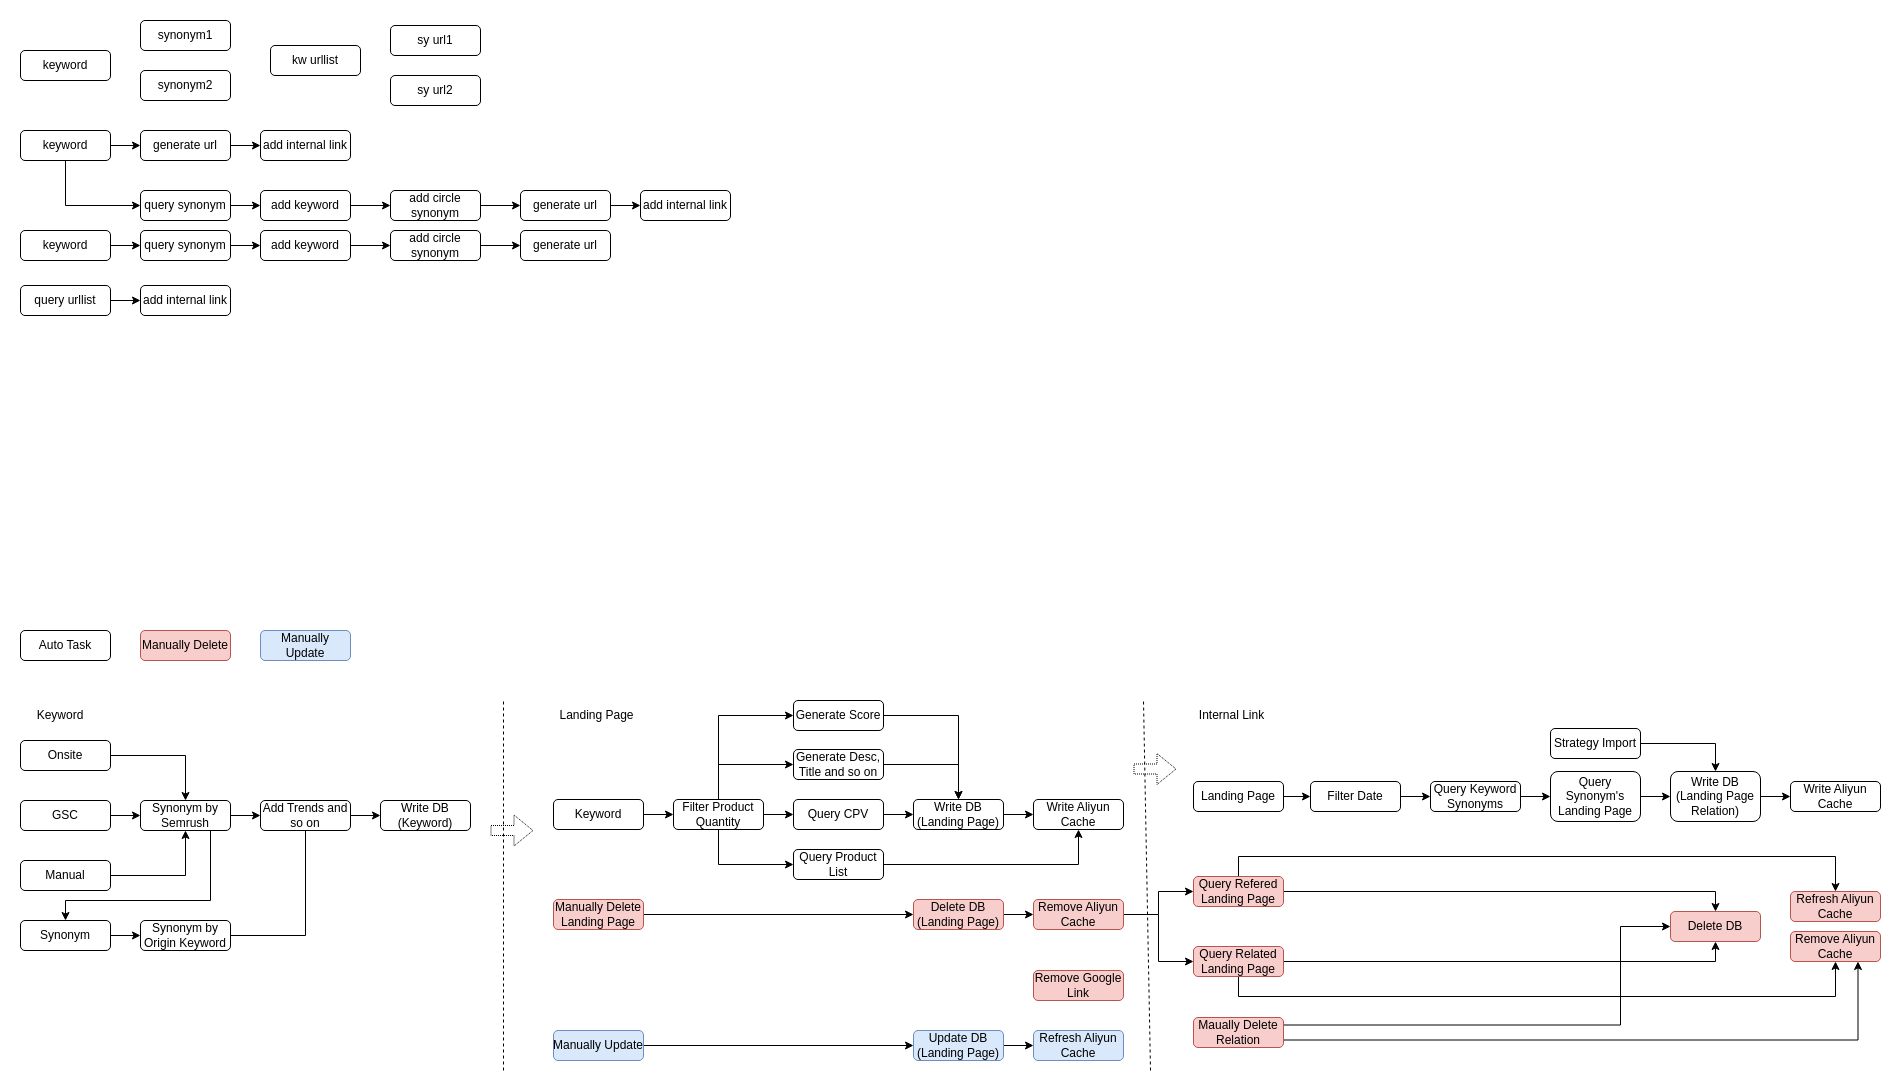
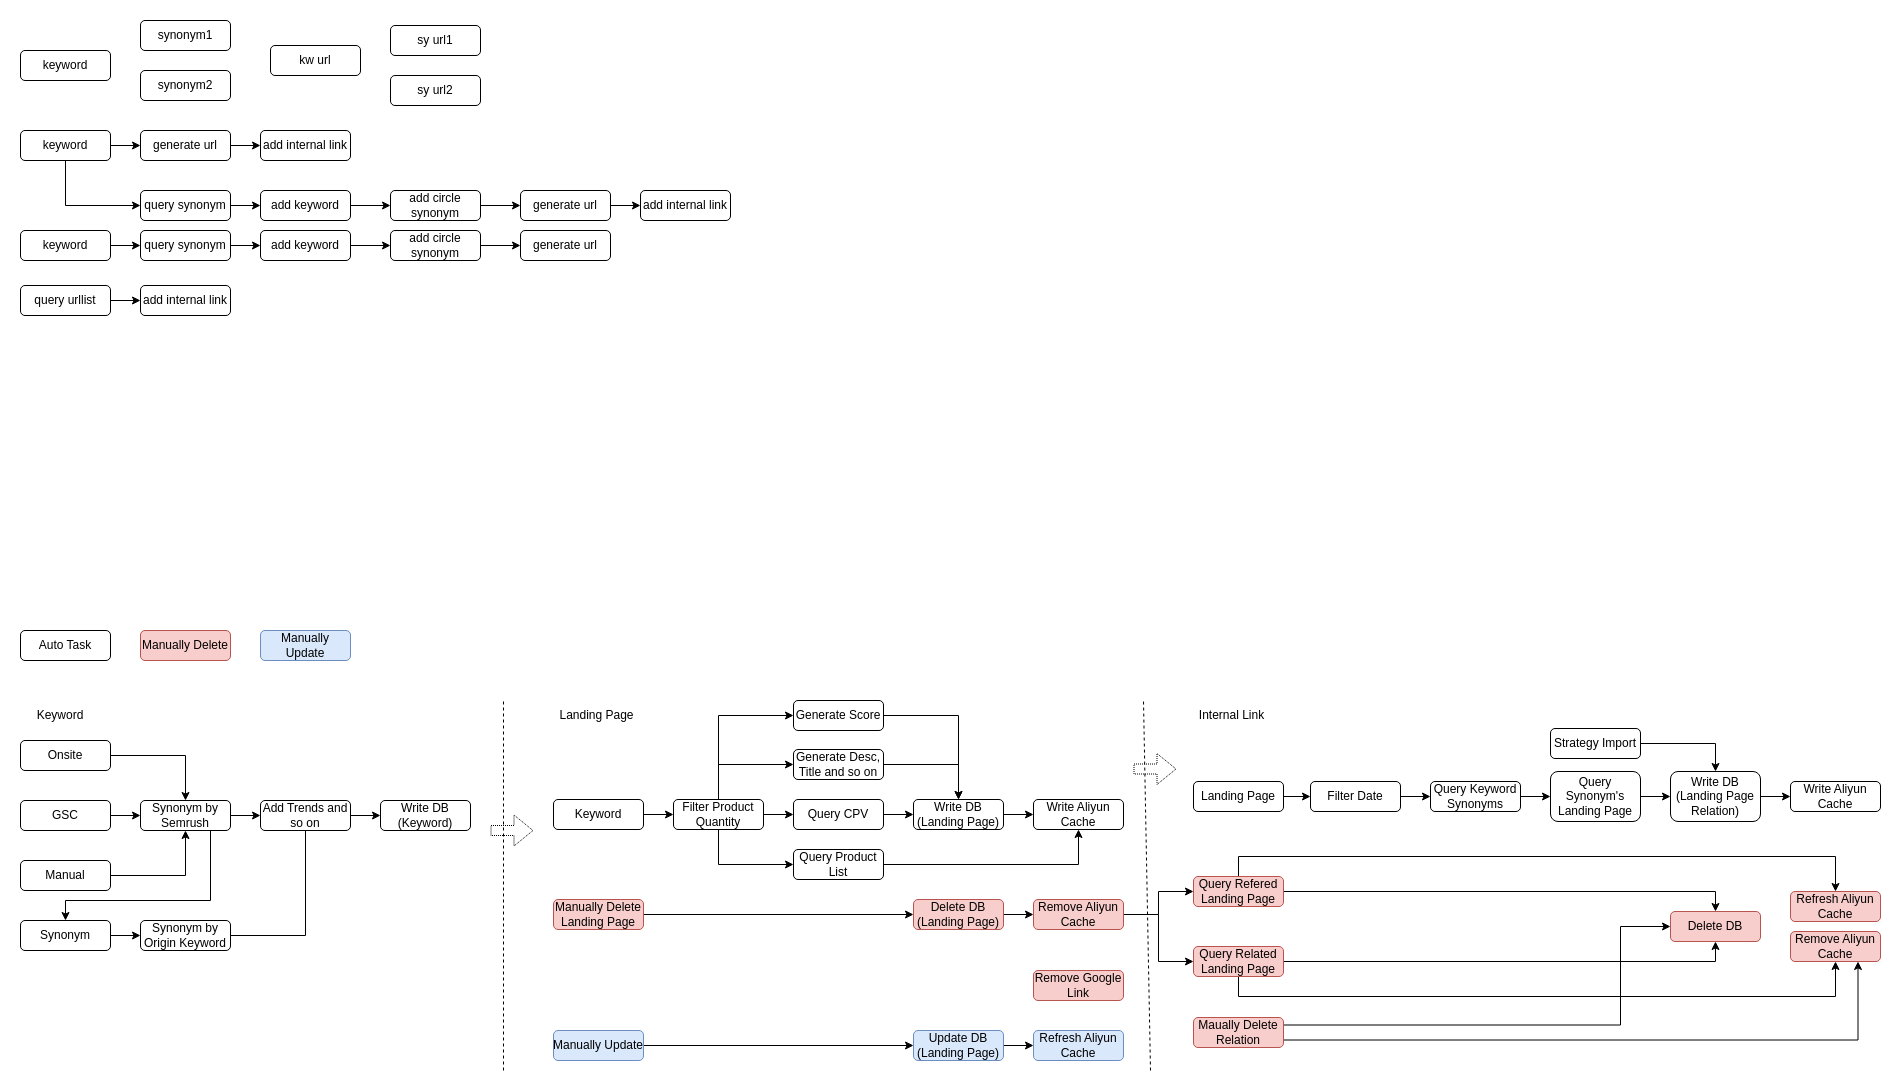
node "kw urllist": label "kw urllist" -> "kw url"
